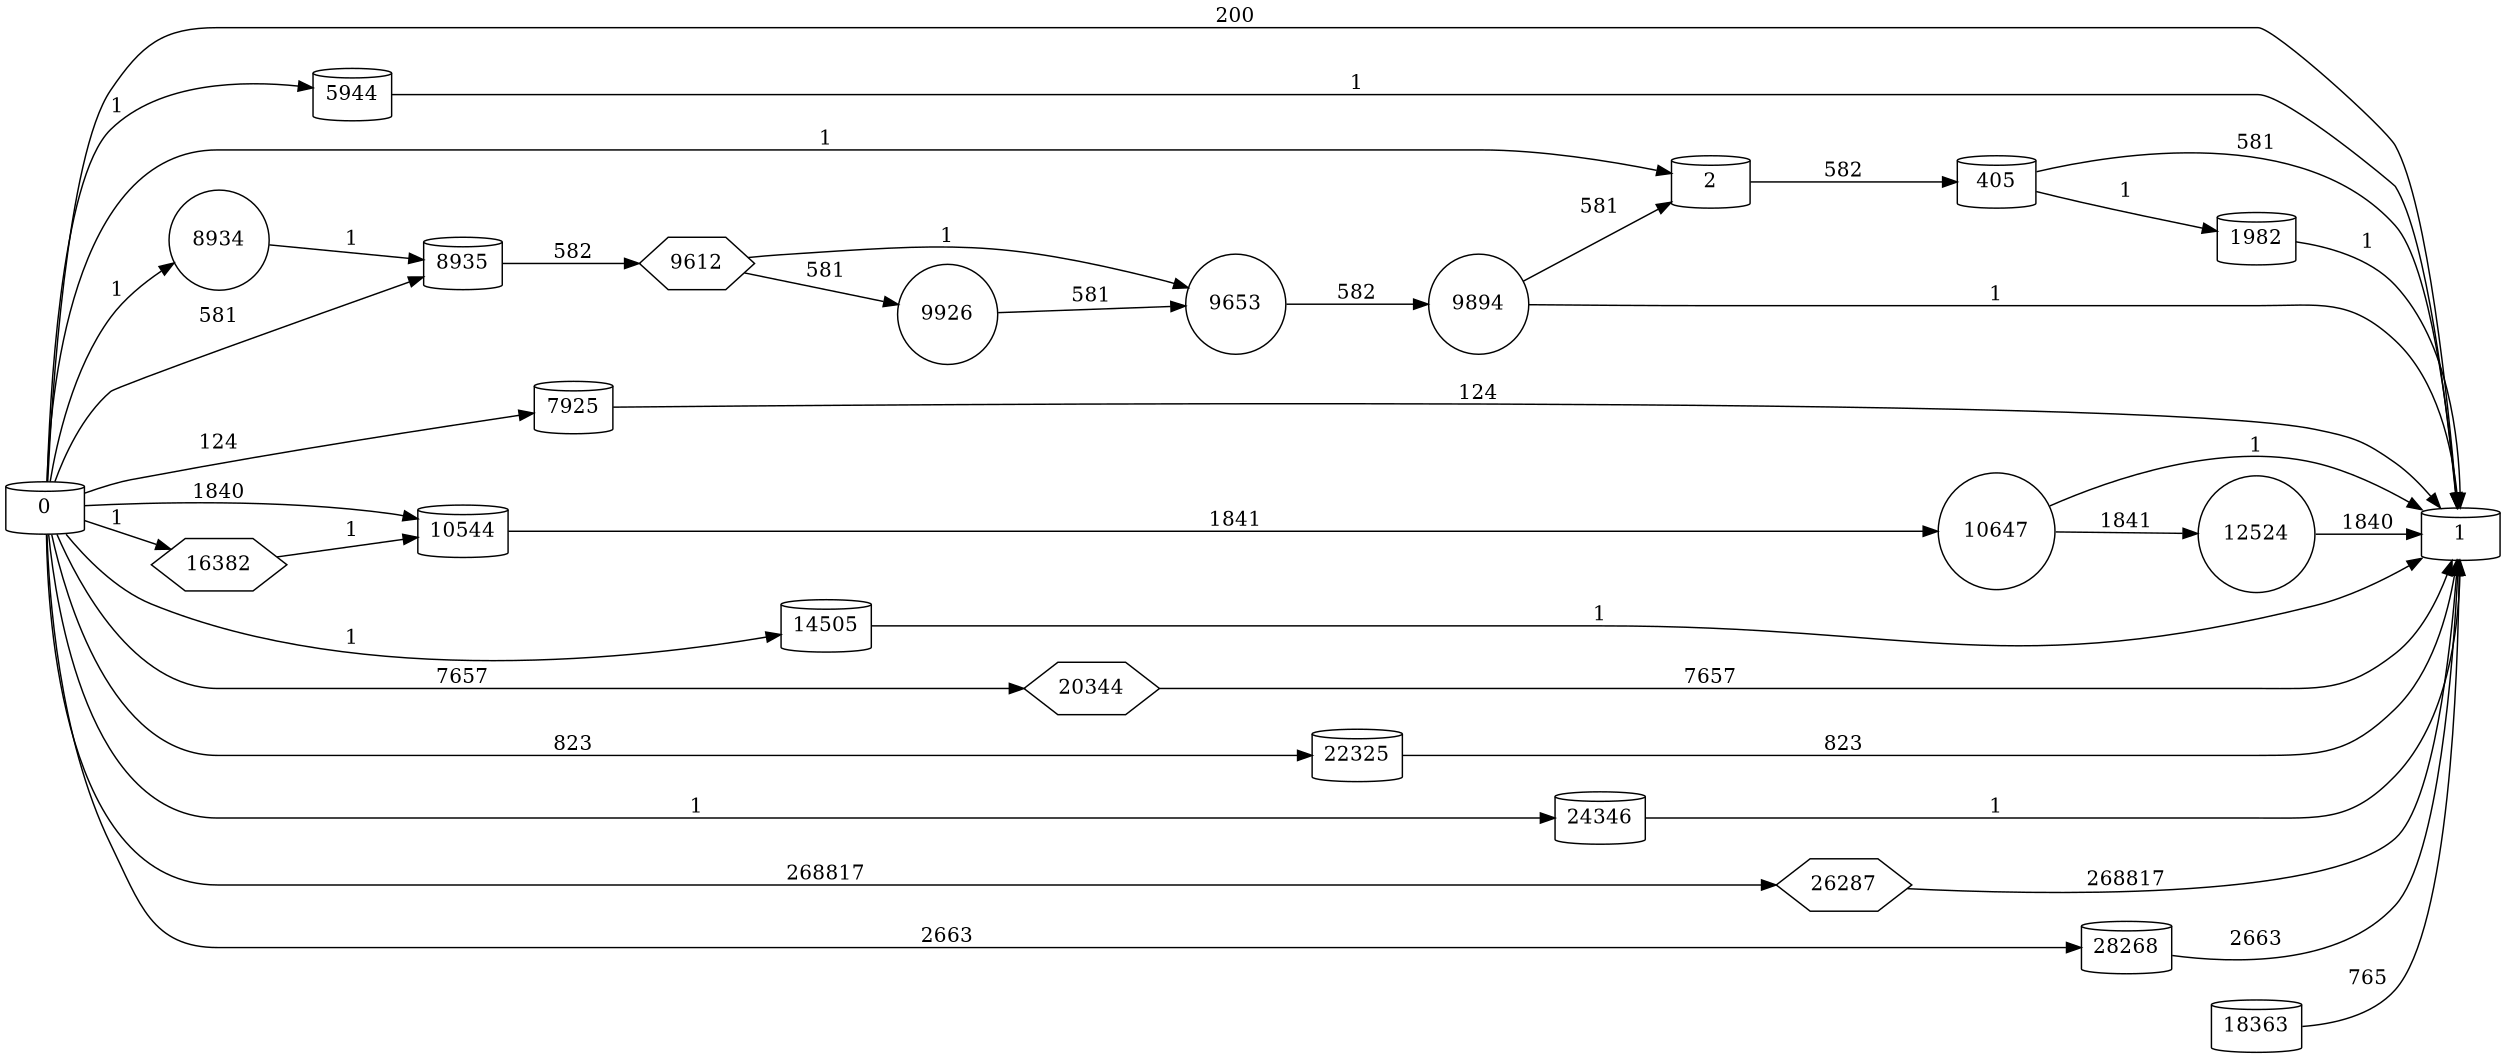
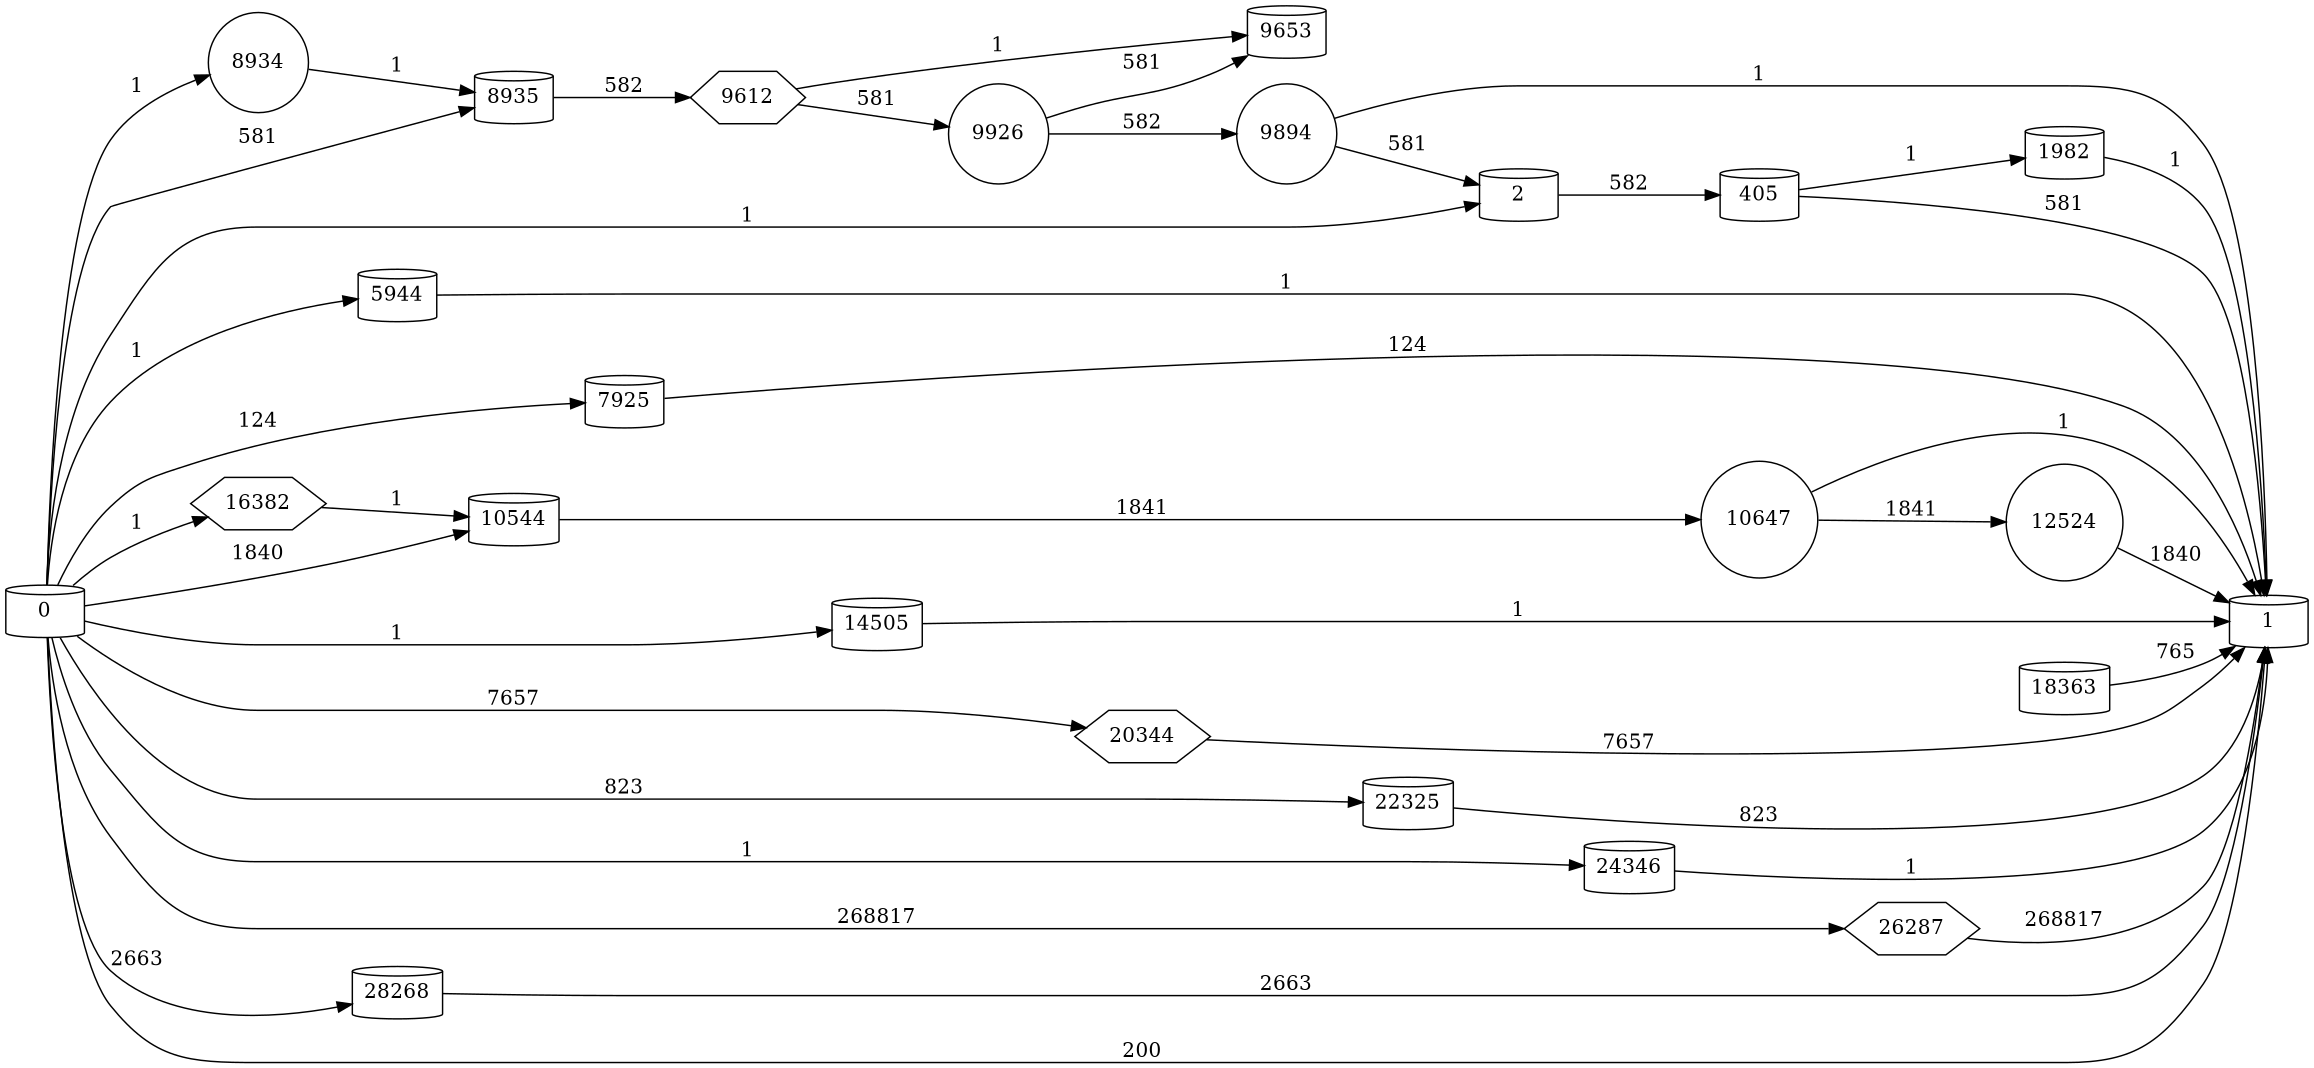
node "9653": shape circle -> cylinder
edge "9653" -> "9894": now "9926" -> "9894"
